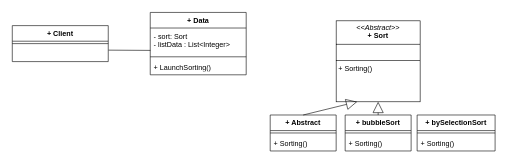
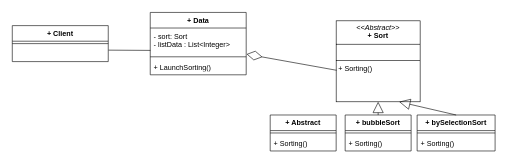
edge "<<Abstract>> + Sort + Sorting()" -> "- sort: Sort - listData : List<Integer>": added
edge "+ Abstract" -> "<<Abstract>> + Sort + Sorting()": removed
edge "+ bySelectionSort" -> "<<Abstract>> + Sort + Sorting()": added
